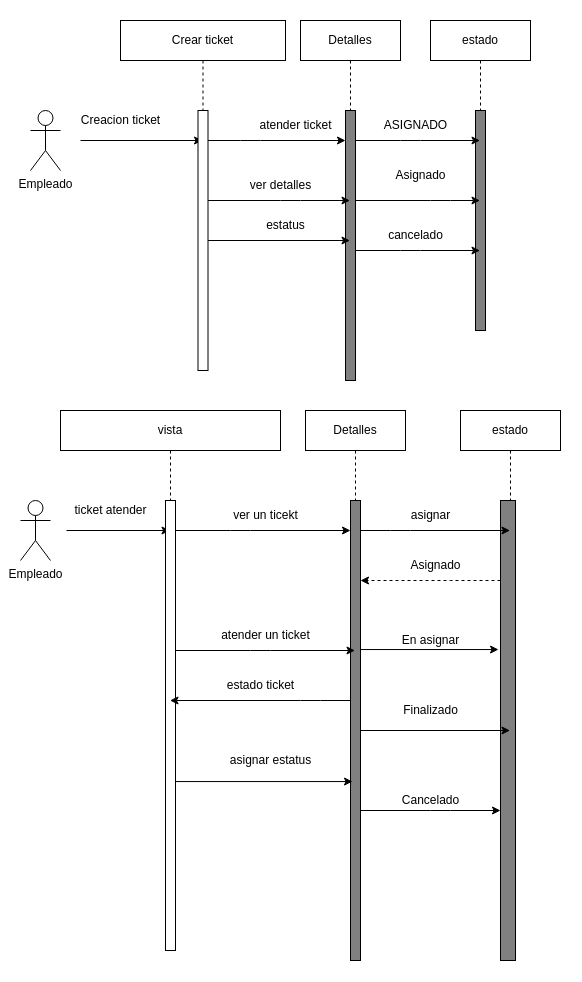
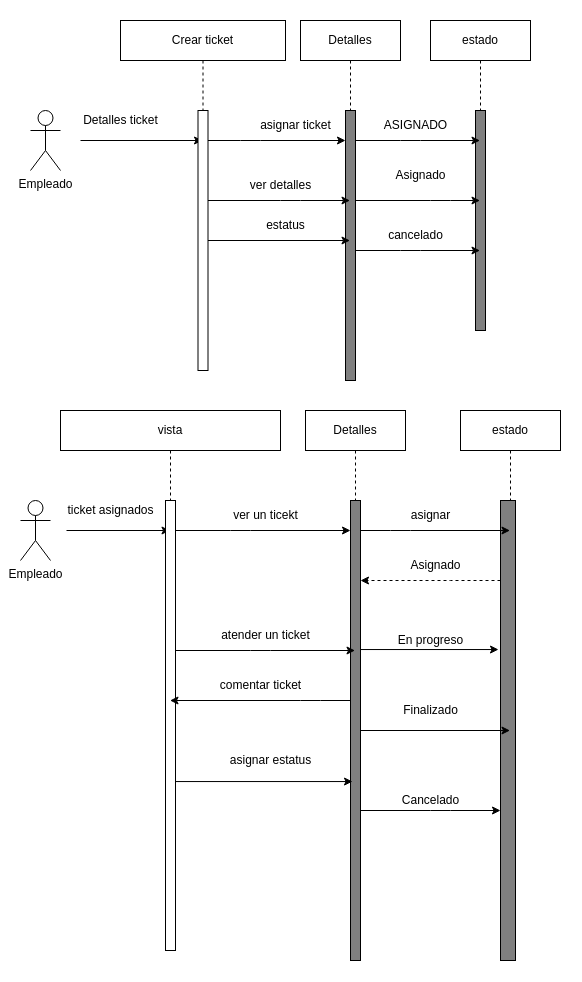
node "Creacion ticket": label "Creacion ticket" -> "Detalles ticket"
node "atender ticket": label "atender ticket" -> "asignar ticket"
node "ticket atender": label "ticket atender" -> "ticket asignados"
node "En asignar": label "En asignar" -> "En progreso"
node "estado ticket": label "estado ticket" -> "comentar ticket"
